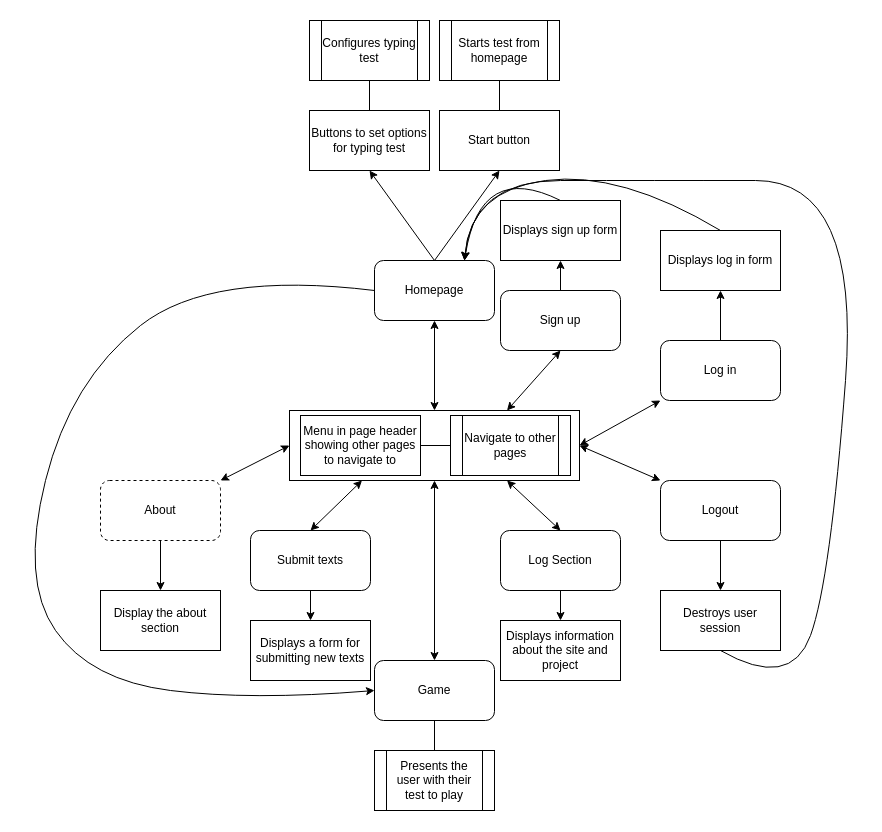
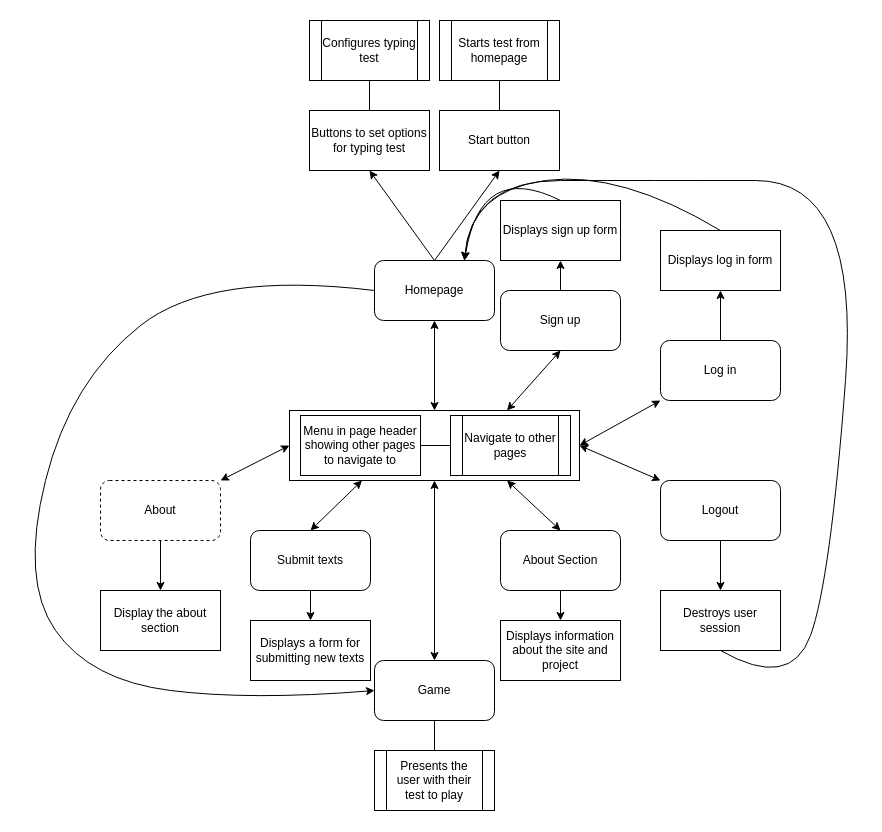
node "Log Section": label "Log Section" -> "About Section"
